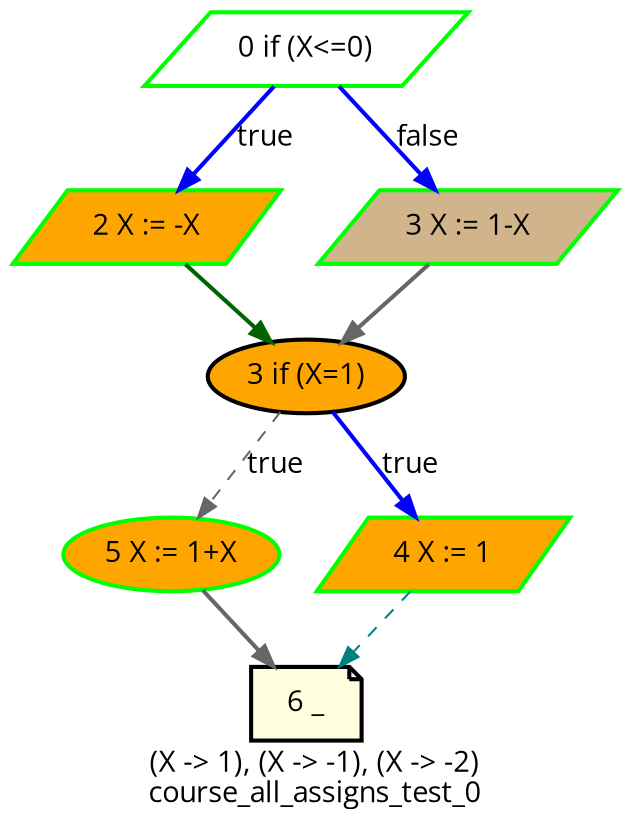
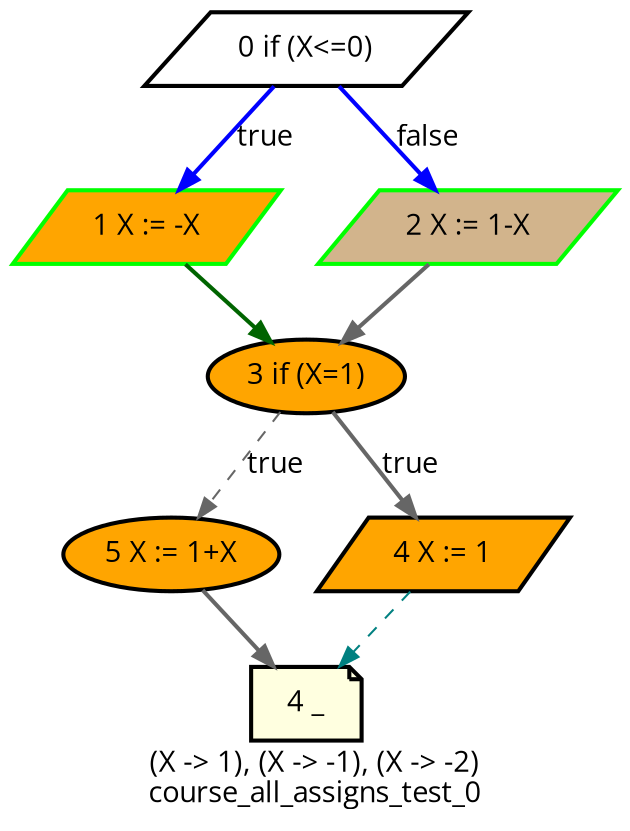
node "0 if (X<=0)": color green -> black
node "2 X := -X": label "2 X := -X" -> "1 X := -X"
node "3 X := 1-X": label "3 X := 1-X" -> "2 X := 1-X"
edge "3 if (X=1)" -> "4 X := 1": color blue -> gray40
node "5 X := 1+X": color green -> black
node "4 X := 1": color green -> black
node "6 _": label "6 _" -> "4 _"
